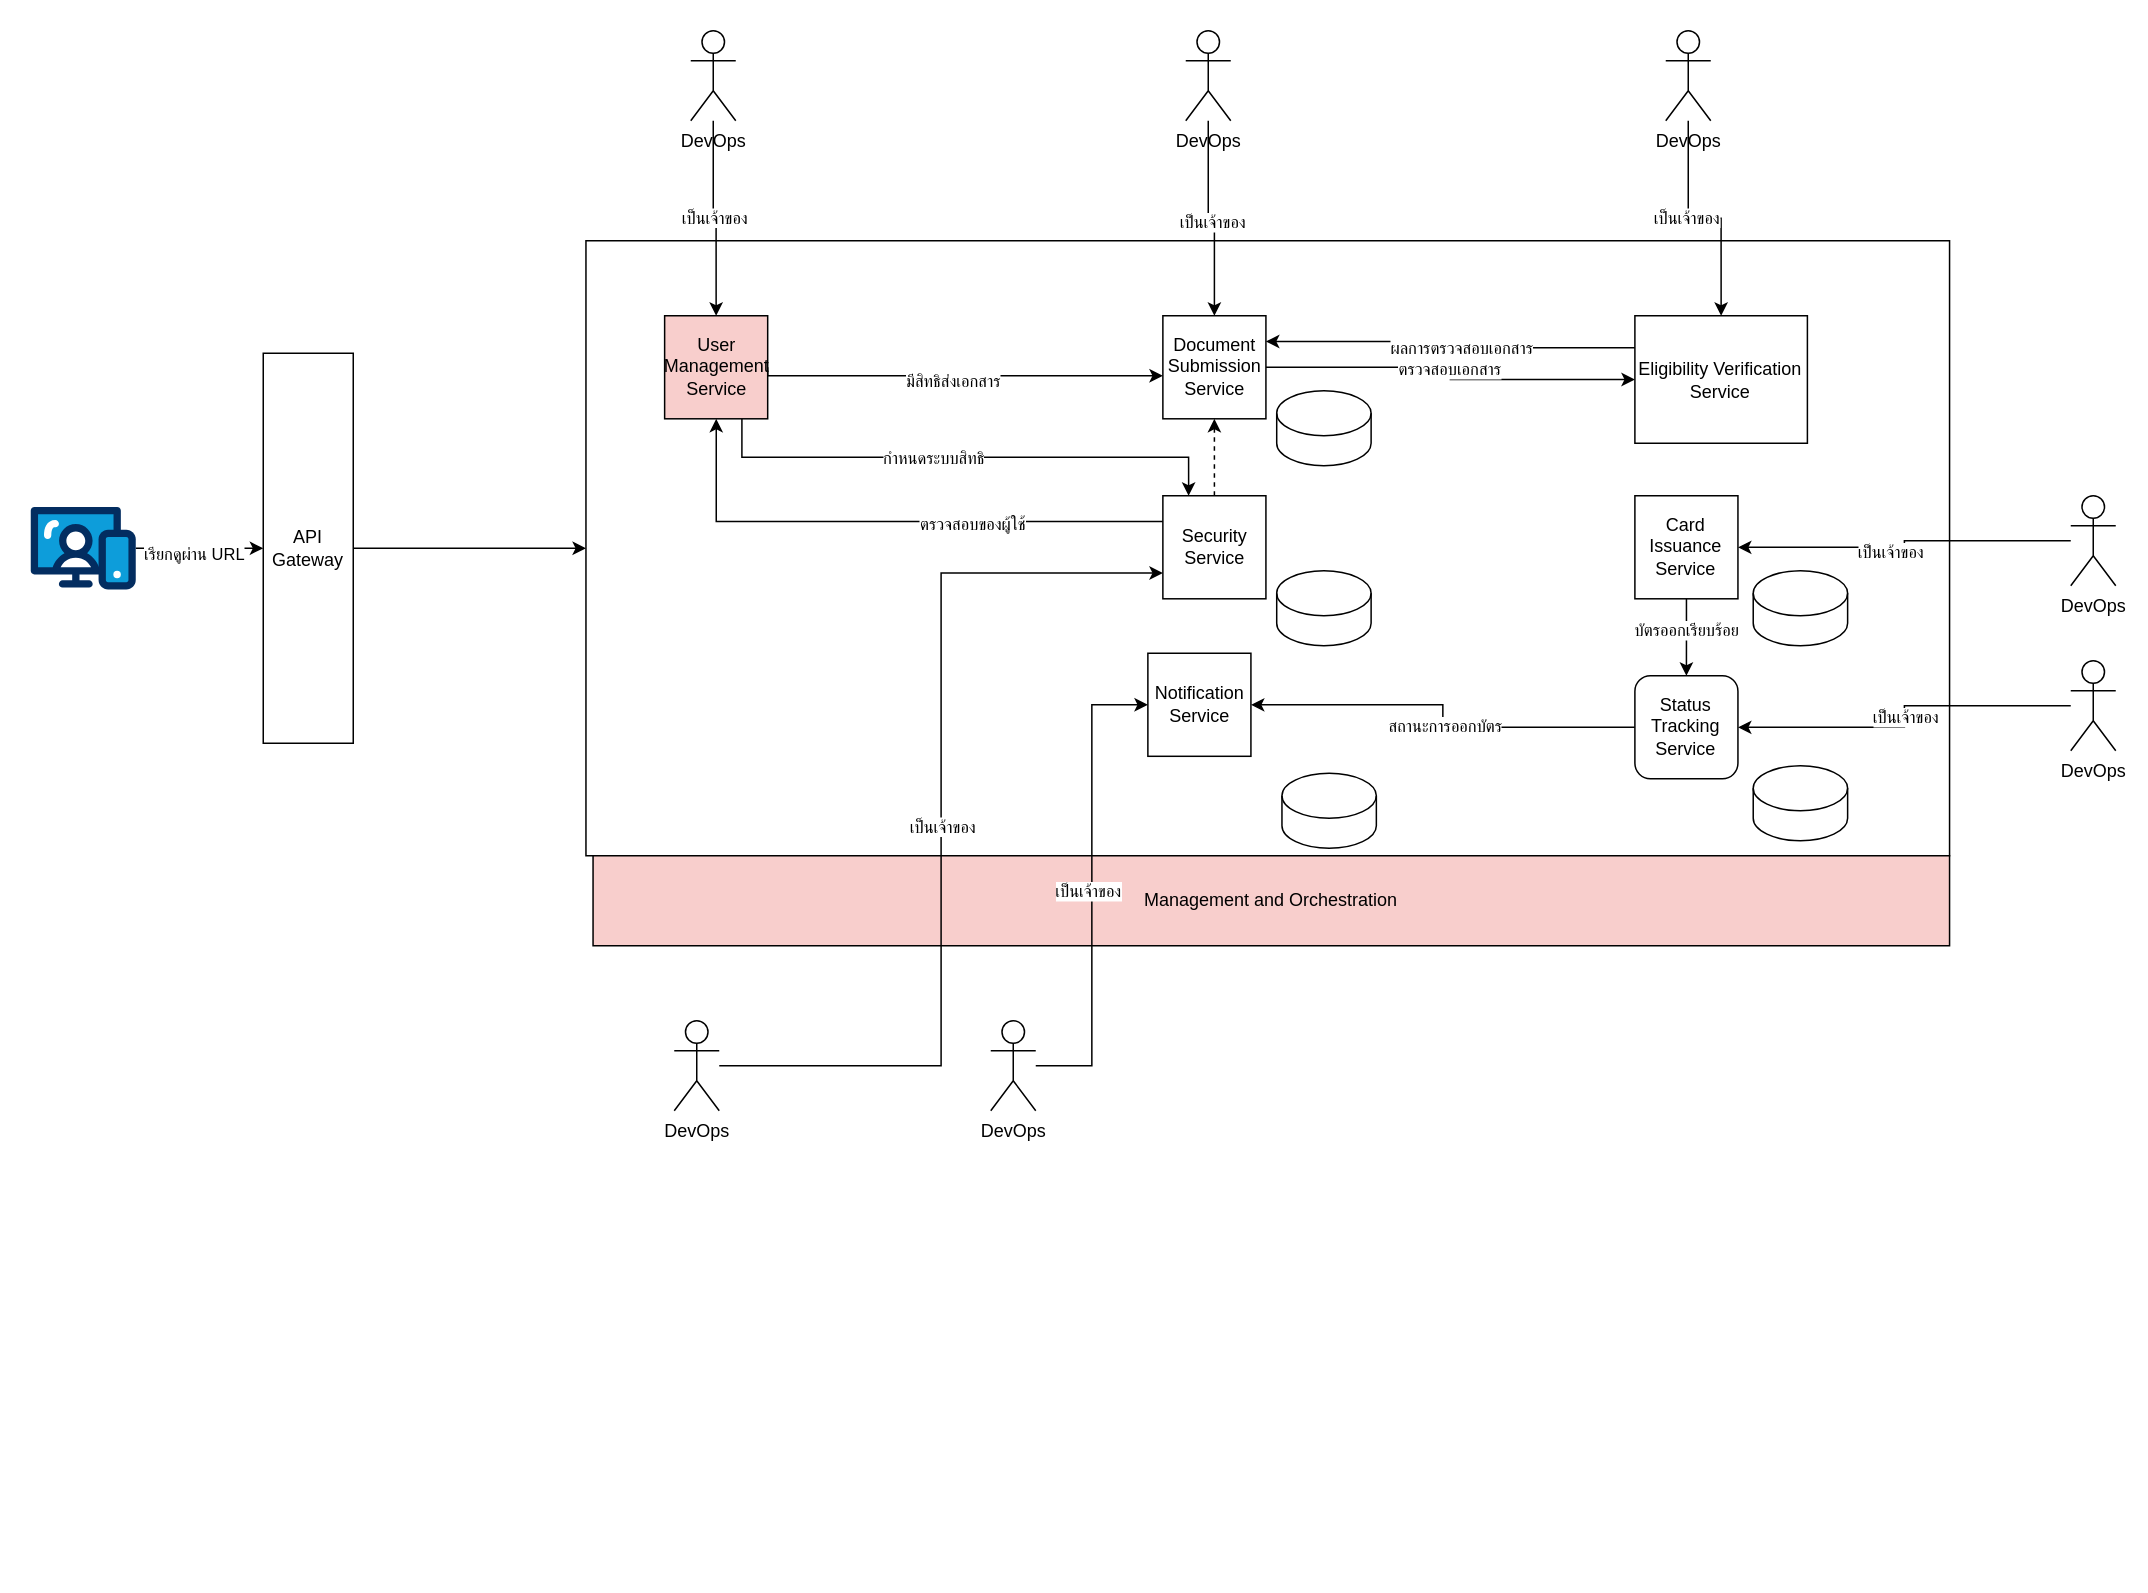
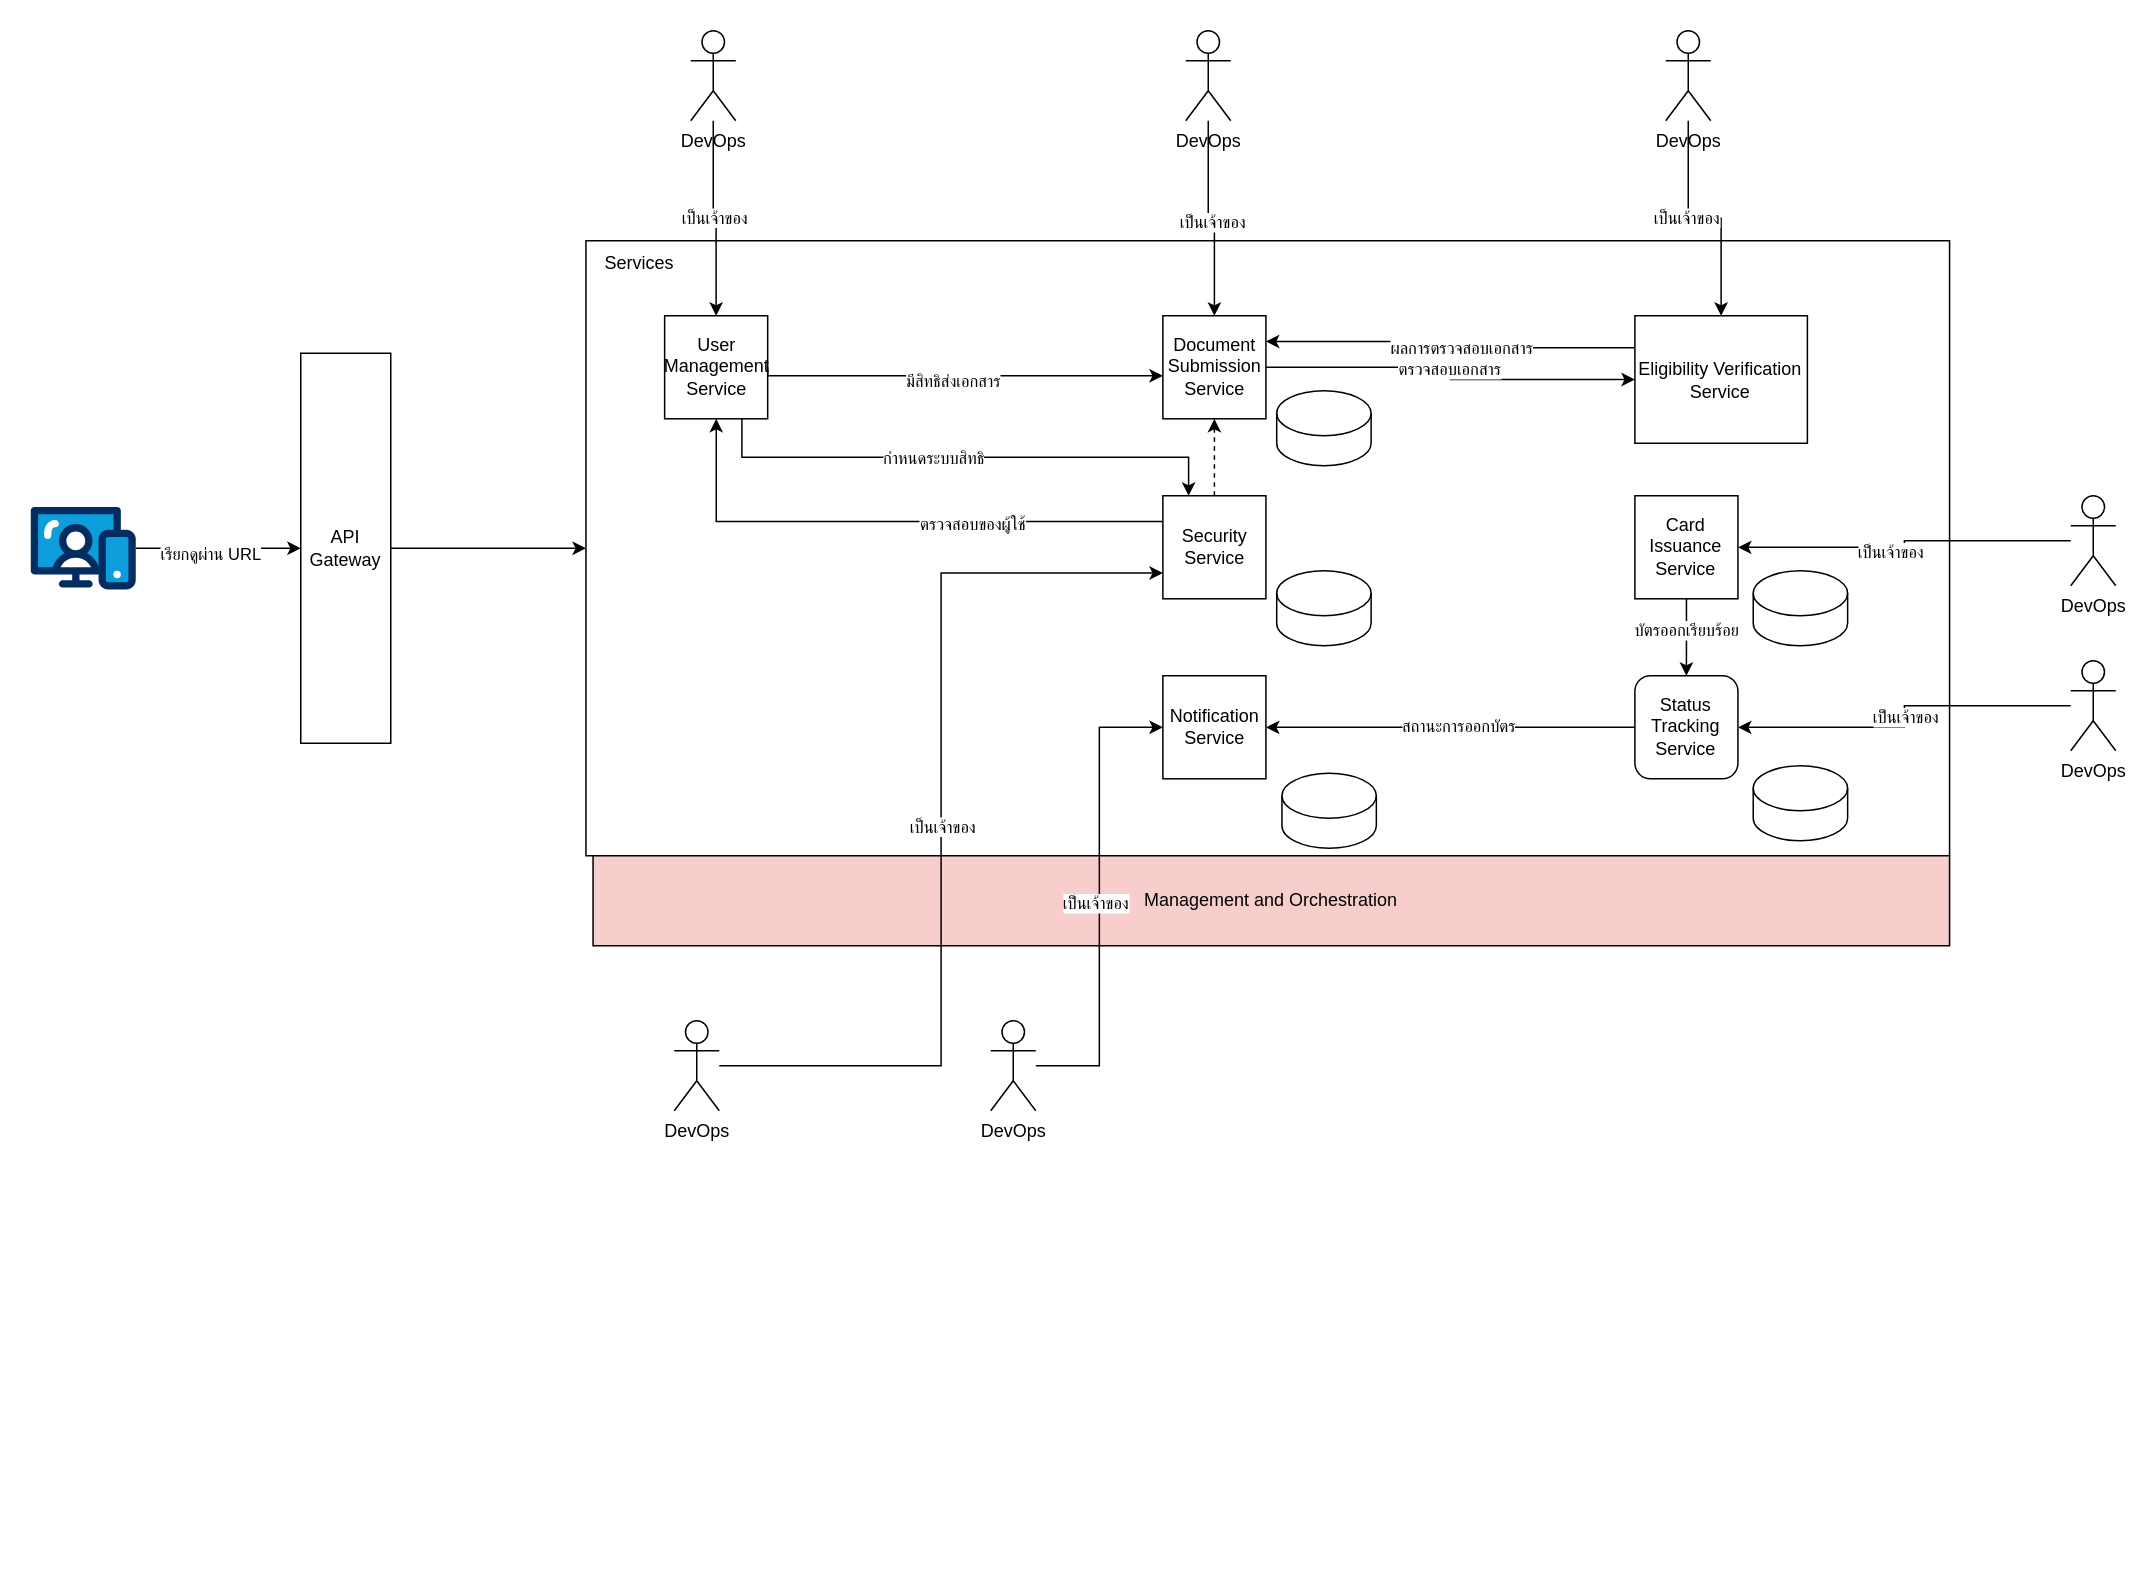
node "Services": added
node "User Management Service": fillcolor #f8cecc -> #ffffff
node "API Gateway": moved (308, 548) -> (346, 548)
node "Notification Service": moved (1199, 705) -> (1214, 727)
